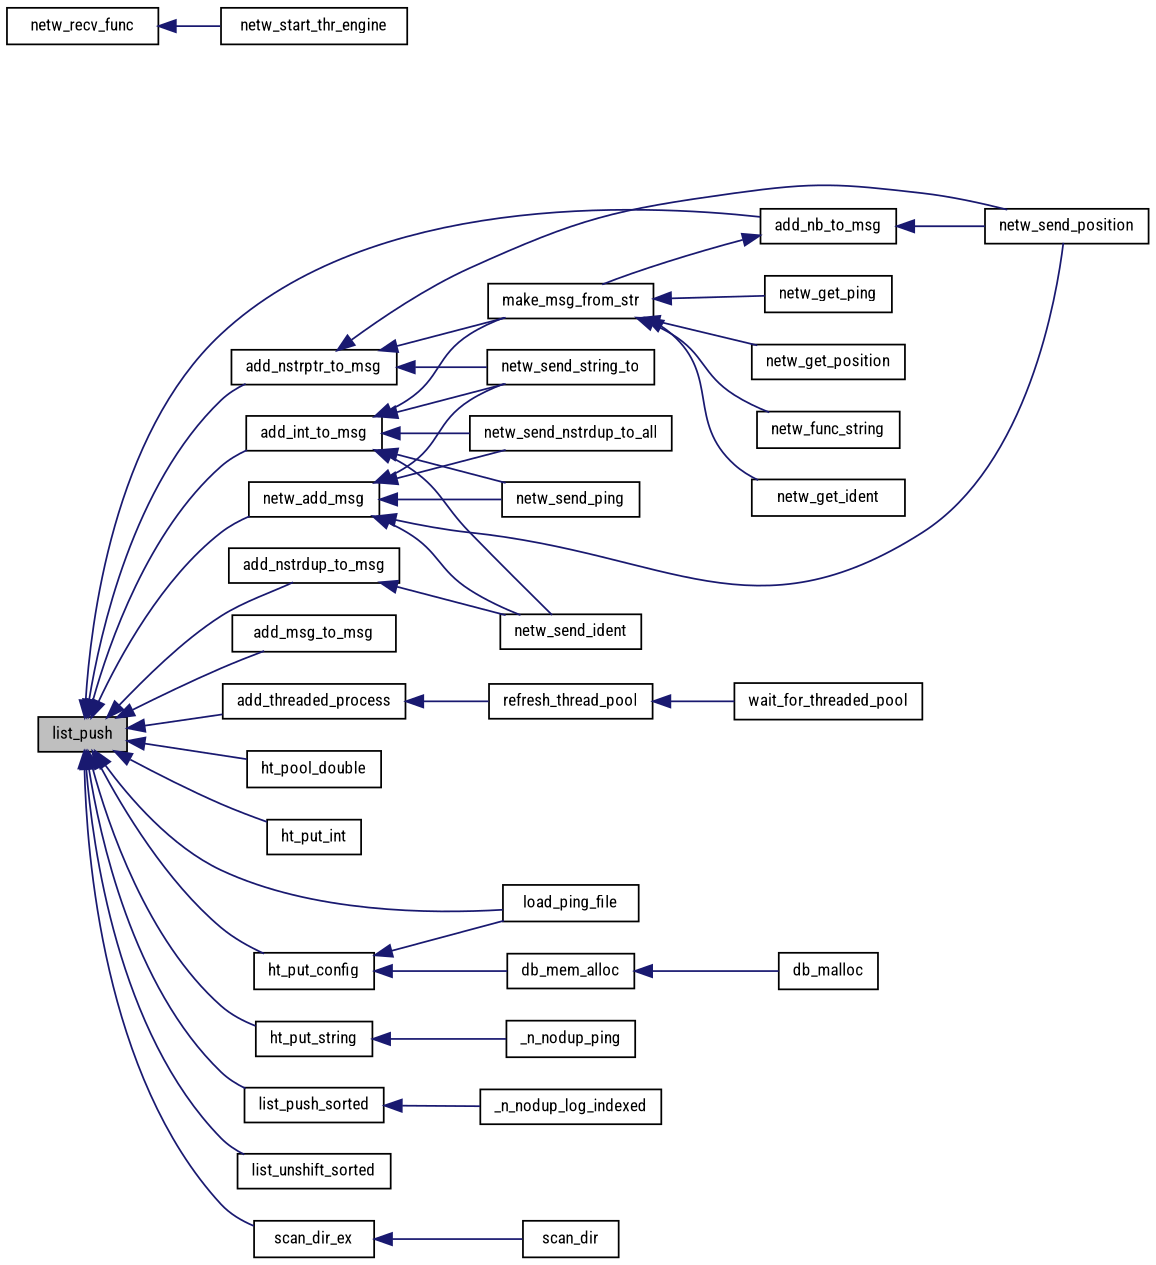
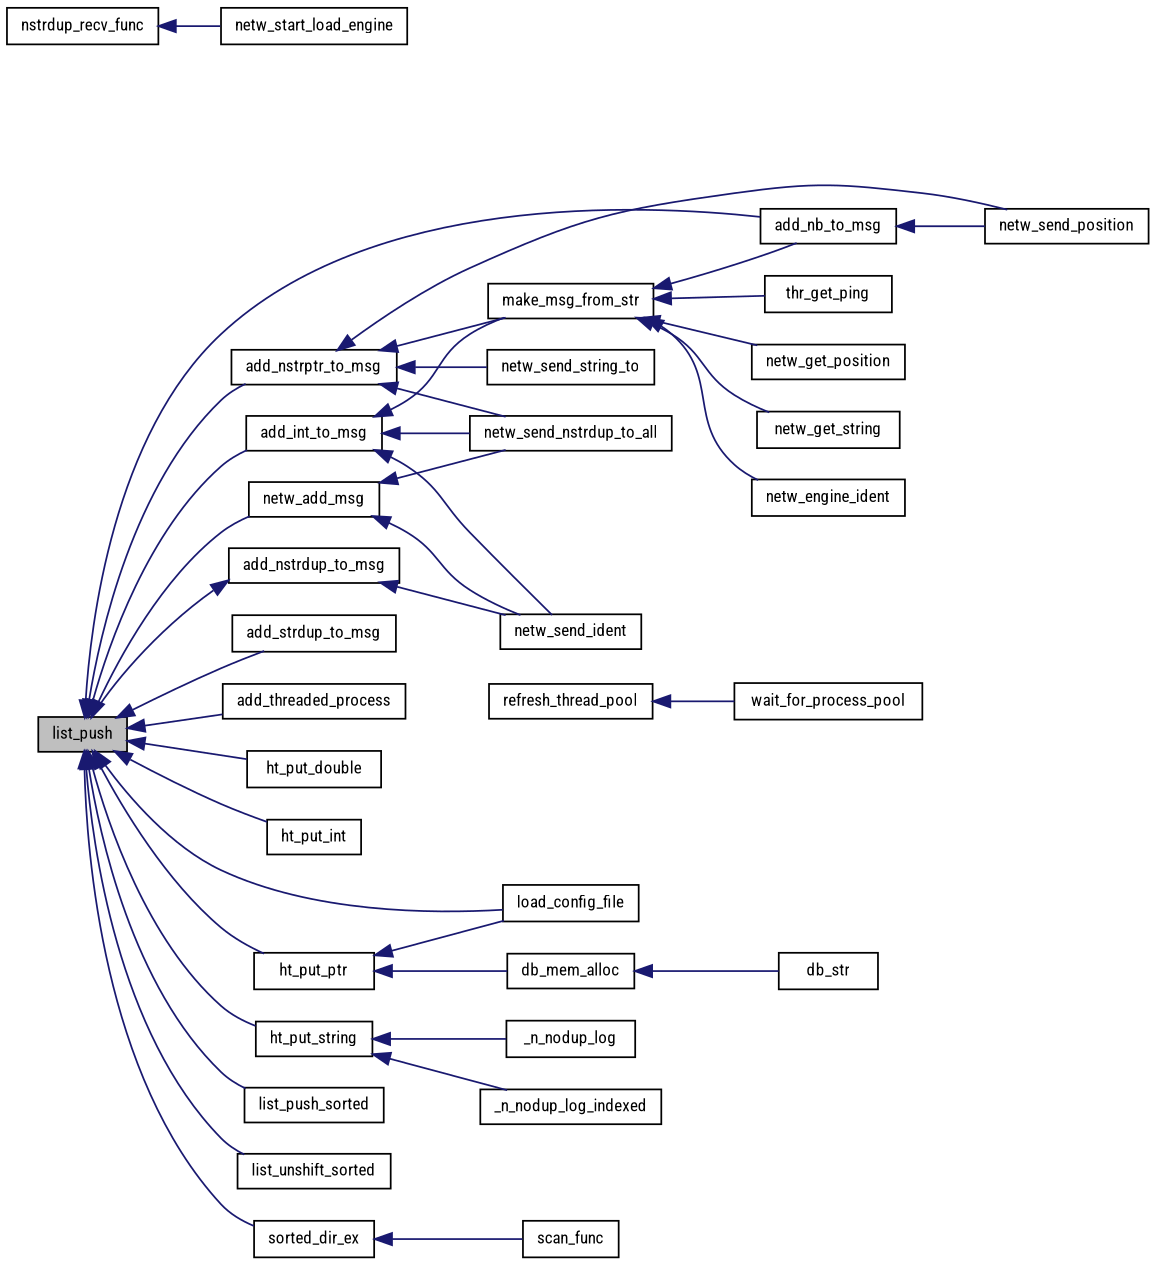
node "netw_recv_func": label "netw_recv_func" -> "nstrdup_recv_func"
node "netw_start_thr_engine": label "netw_start_thr_engine" -> "netw_start_load_engine"
edge "make_msg_from_str" -> "add_nb_to_msg": reversed
node "netw_get_ping": label "netw_get_ping" -> "thr_get_ping"
edge "netw_send_string_to" -> "add_int_to_msg": removed
edge "netw_send_nstrdup_to_all" -> "add_nstrptr_to_msg": added
edge "netw_send_string_to" -> "netw_add_msg": removed
node "netw_func_string": label "netw_func_string" -> "netw_get_string"
node "netw_get_ident": label "netw_get_ident" -> "netw_engine_ident"
node "netw_send_ping": removed
edge "netw_send_position" -> "netw_add_msg": removed
edge "add_nstrdup_to_msg" -> "list_push": reversed
node "add_msg_to_msg": label "add_msg_to_msg" -> "add_strdup_to_msg"
edge "refresh_thread_pool" -> "add_threaded_process": removed
node "wait_for_threaded_pool": label "wait_for_threaded_pool" -> "wait_for_process_pool"
node "ht_pool_double": label "ht_pool_double" -> "ht_put_double"
node "load_ping_file": label "load_ping_file" -> "load_config_file"
node "ht_put_config": label "ht_put_config" -> "ht_put_ptr"
node "db_malloc": label "db_malloc" -> "db_str"
node "_n_nodup_ping": label "_n_nodup_ping" -> "_n_nodup_log"
edge "_n_nodup_log_indexed" -> "list_push_sorted": now "_n_nodup_log_indexed" -> "ht_put_string"
node "scan_dir_ex": label "scan_dir_ex" -> "sorted_dir_ex"
node "scan_dir": label "scan_dir" -> "scan_func"
